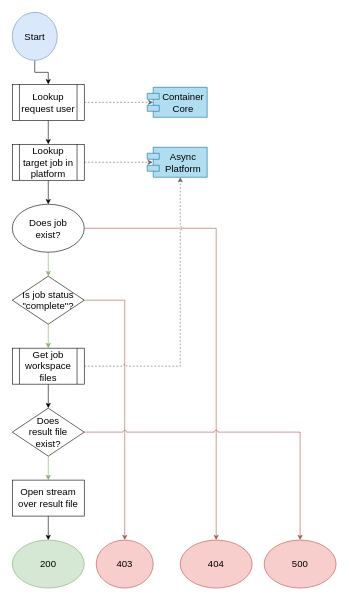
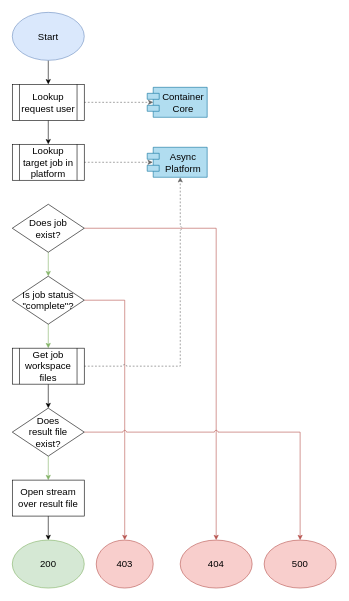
node "Start": size 45x48 -> 72x48
edge "Lookup target job in platform" -> "Does job exist?": removed
node "Does job exist?": shape ellipse -> diamond
